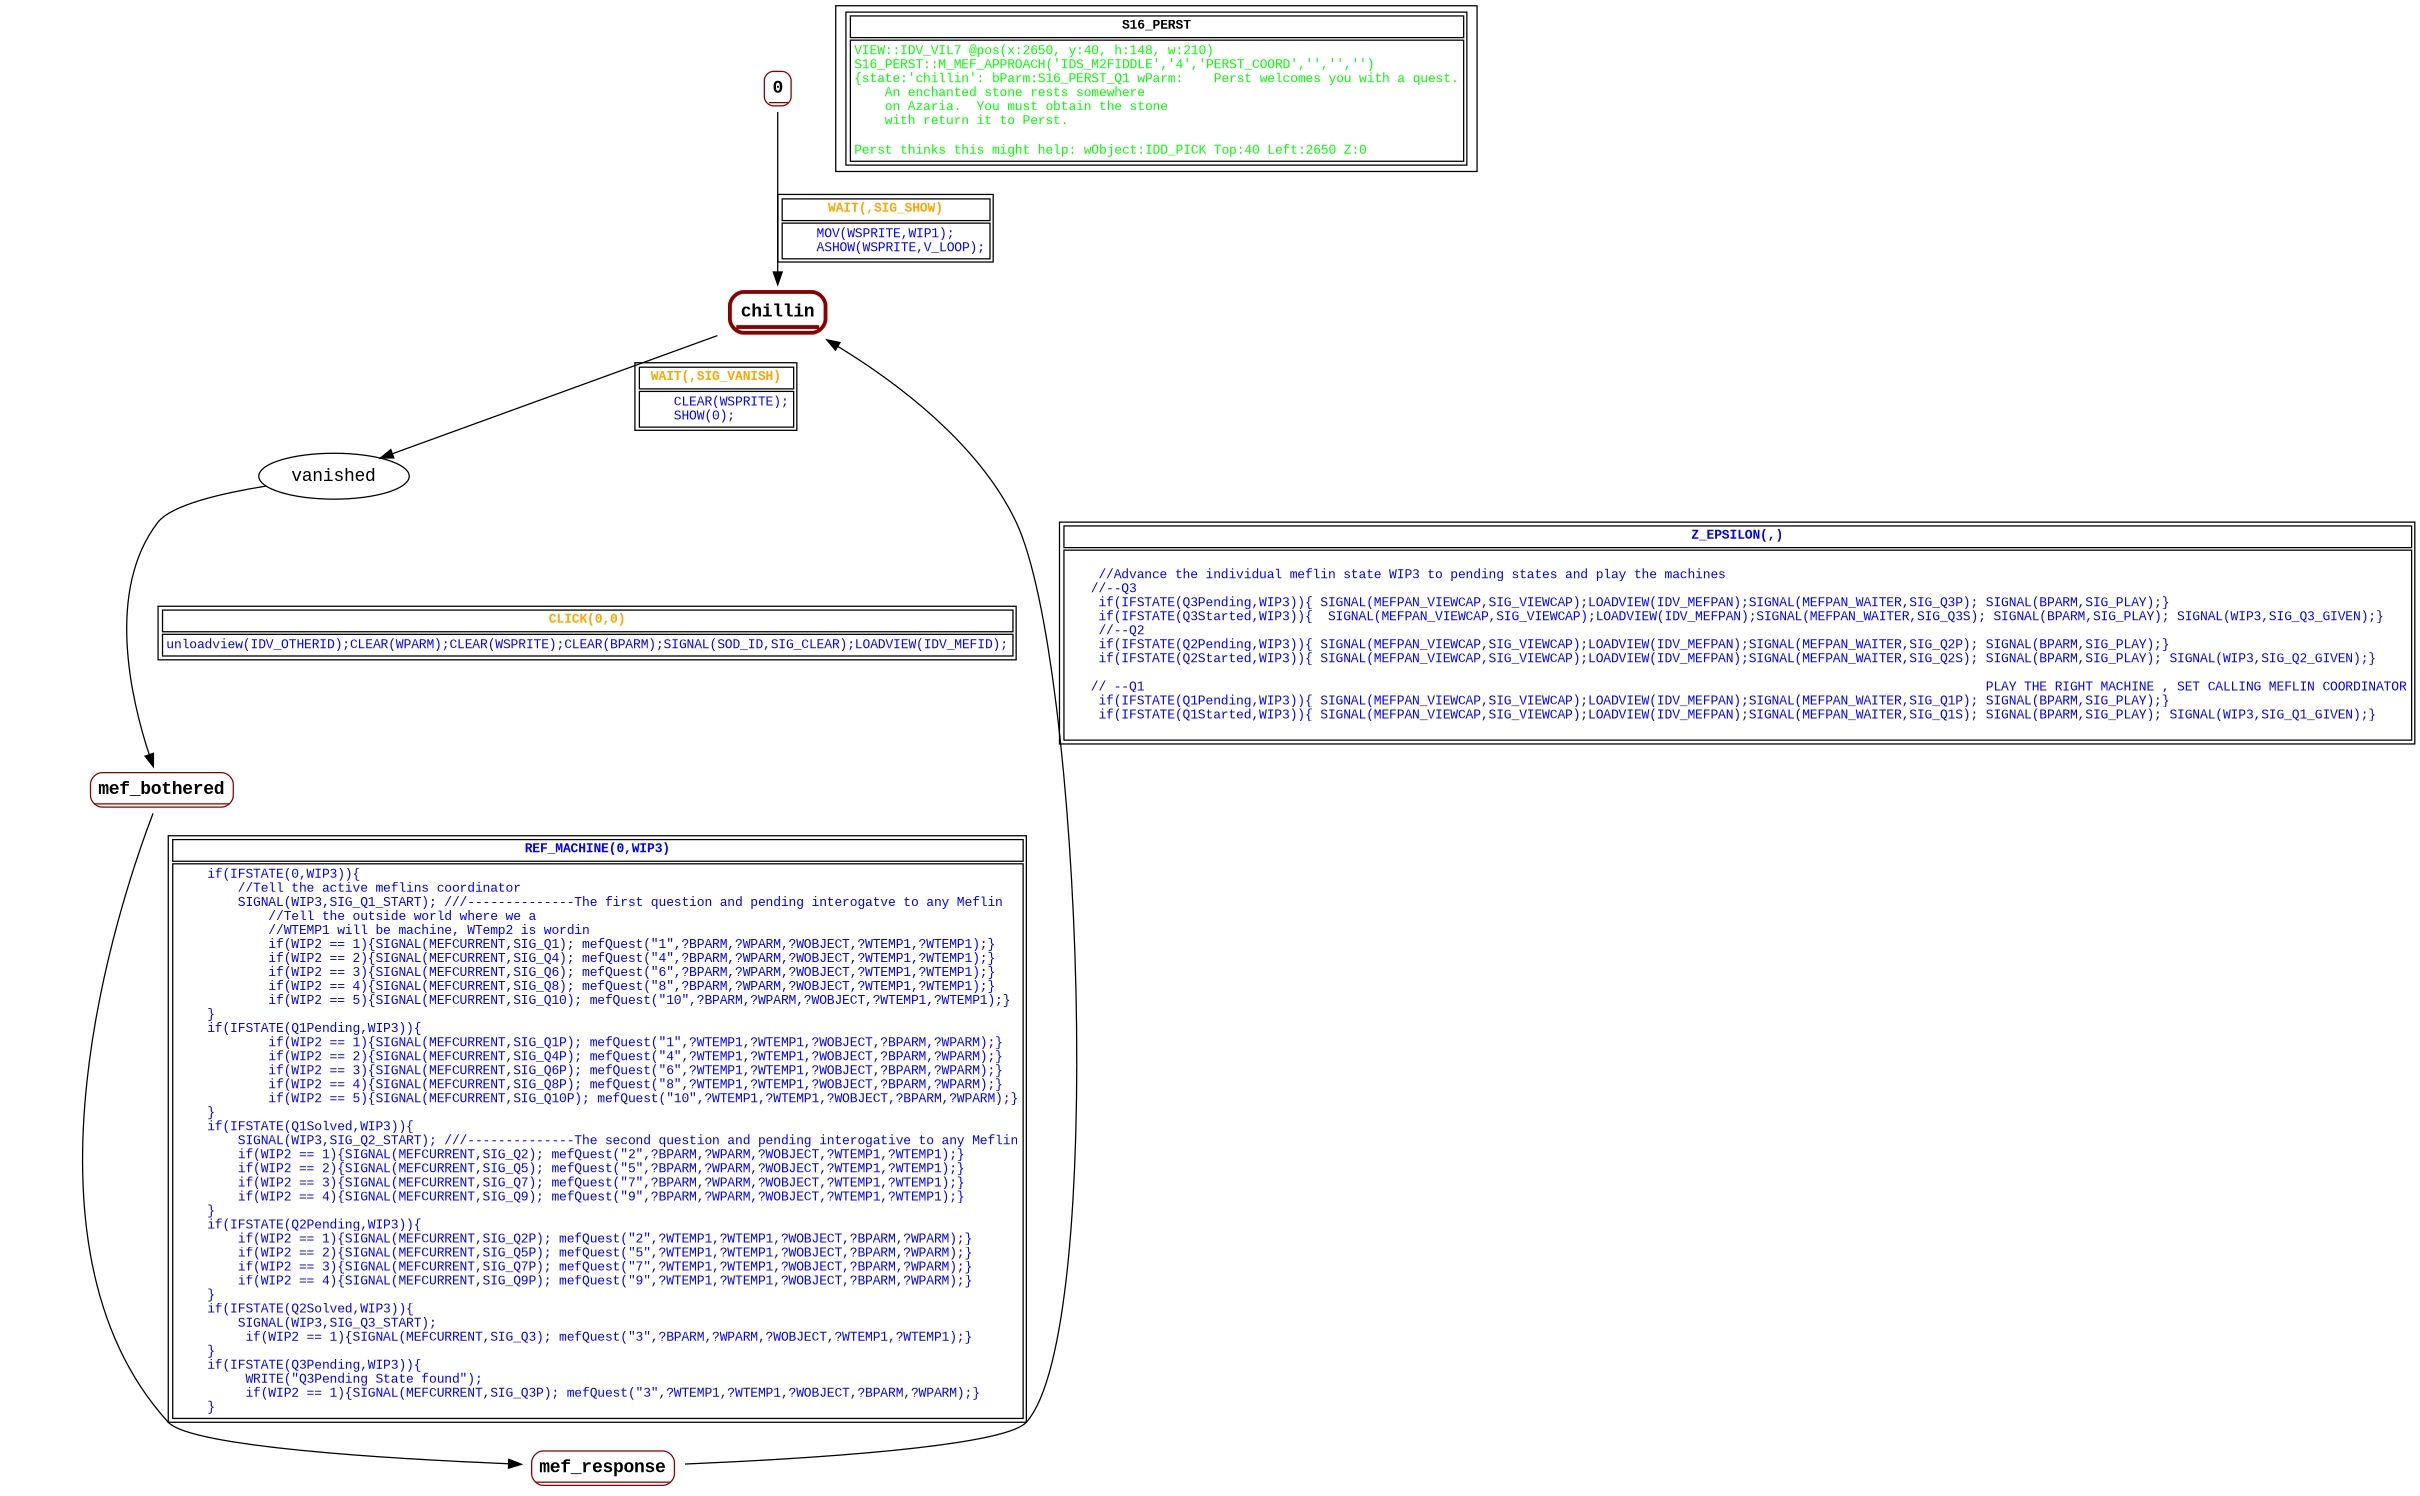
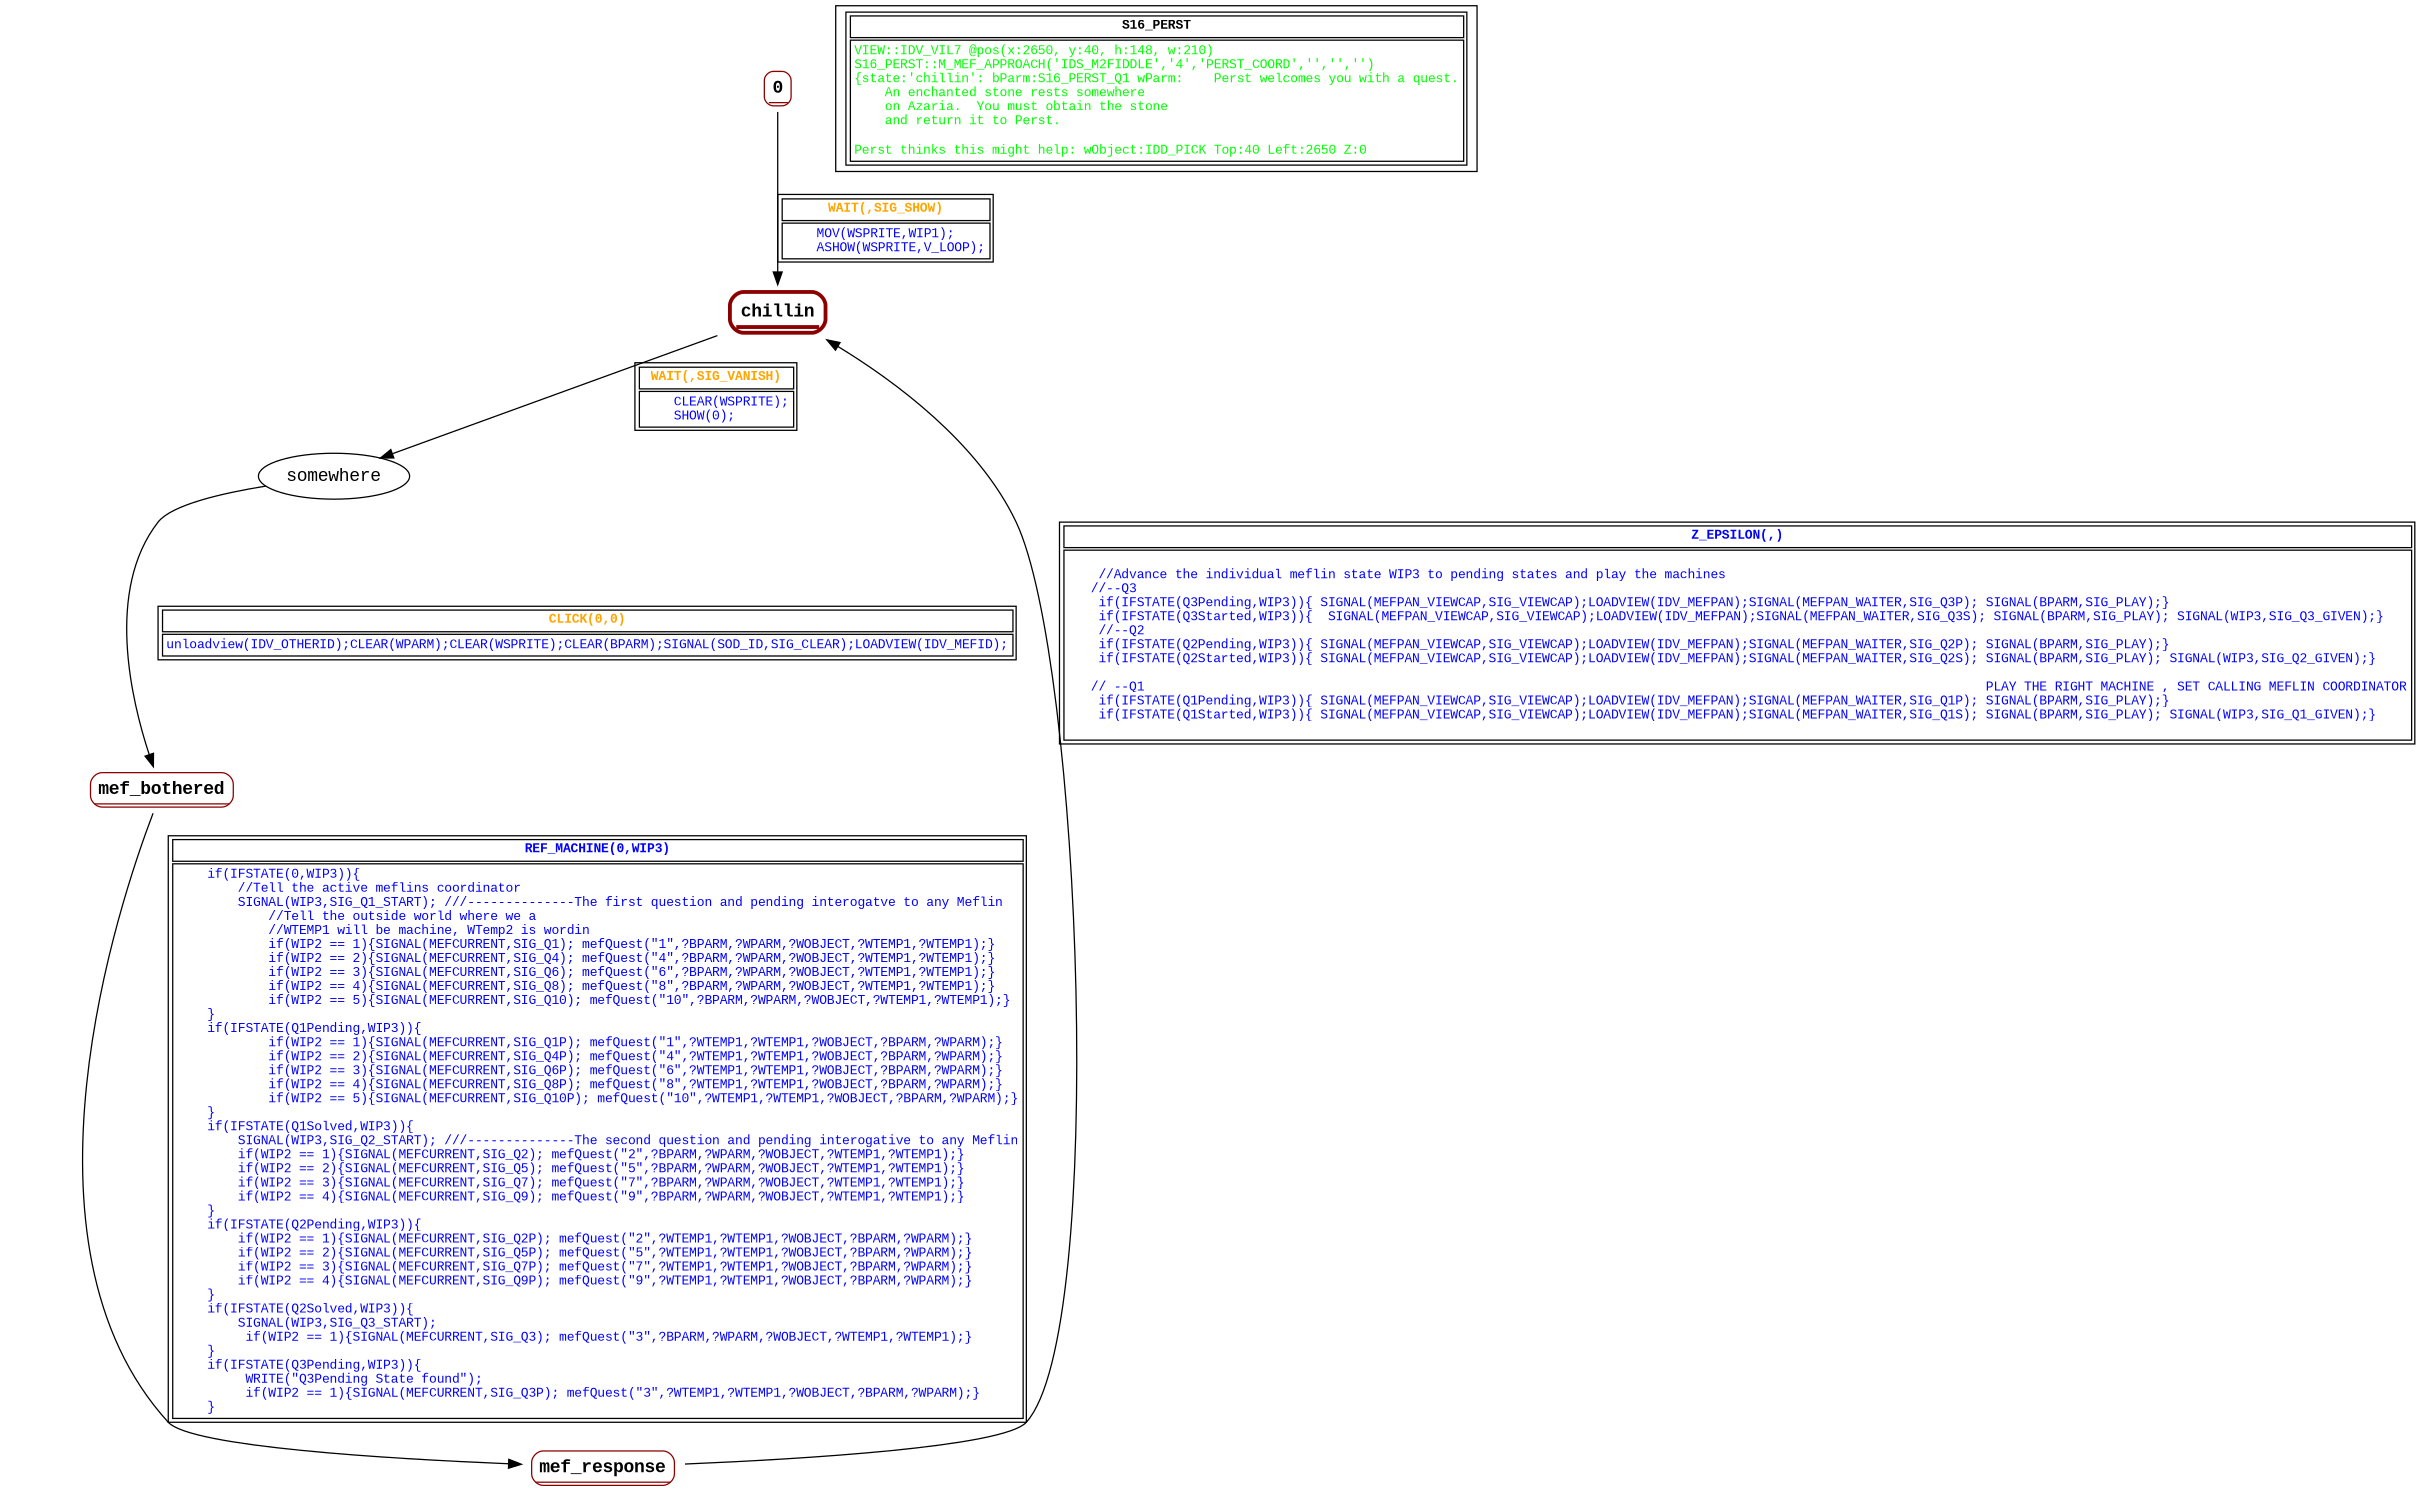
node "S16_PERST": text "with return it to Perst." -> "and return it to Perst."
node "vanished": label "vanished" -> "somewhere"
